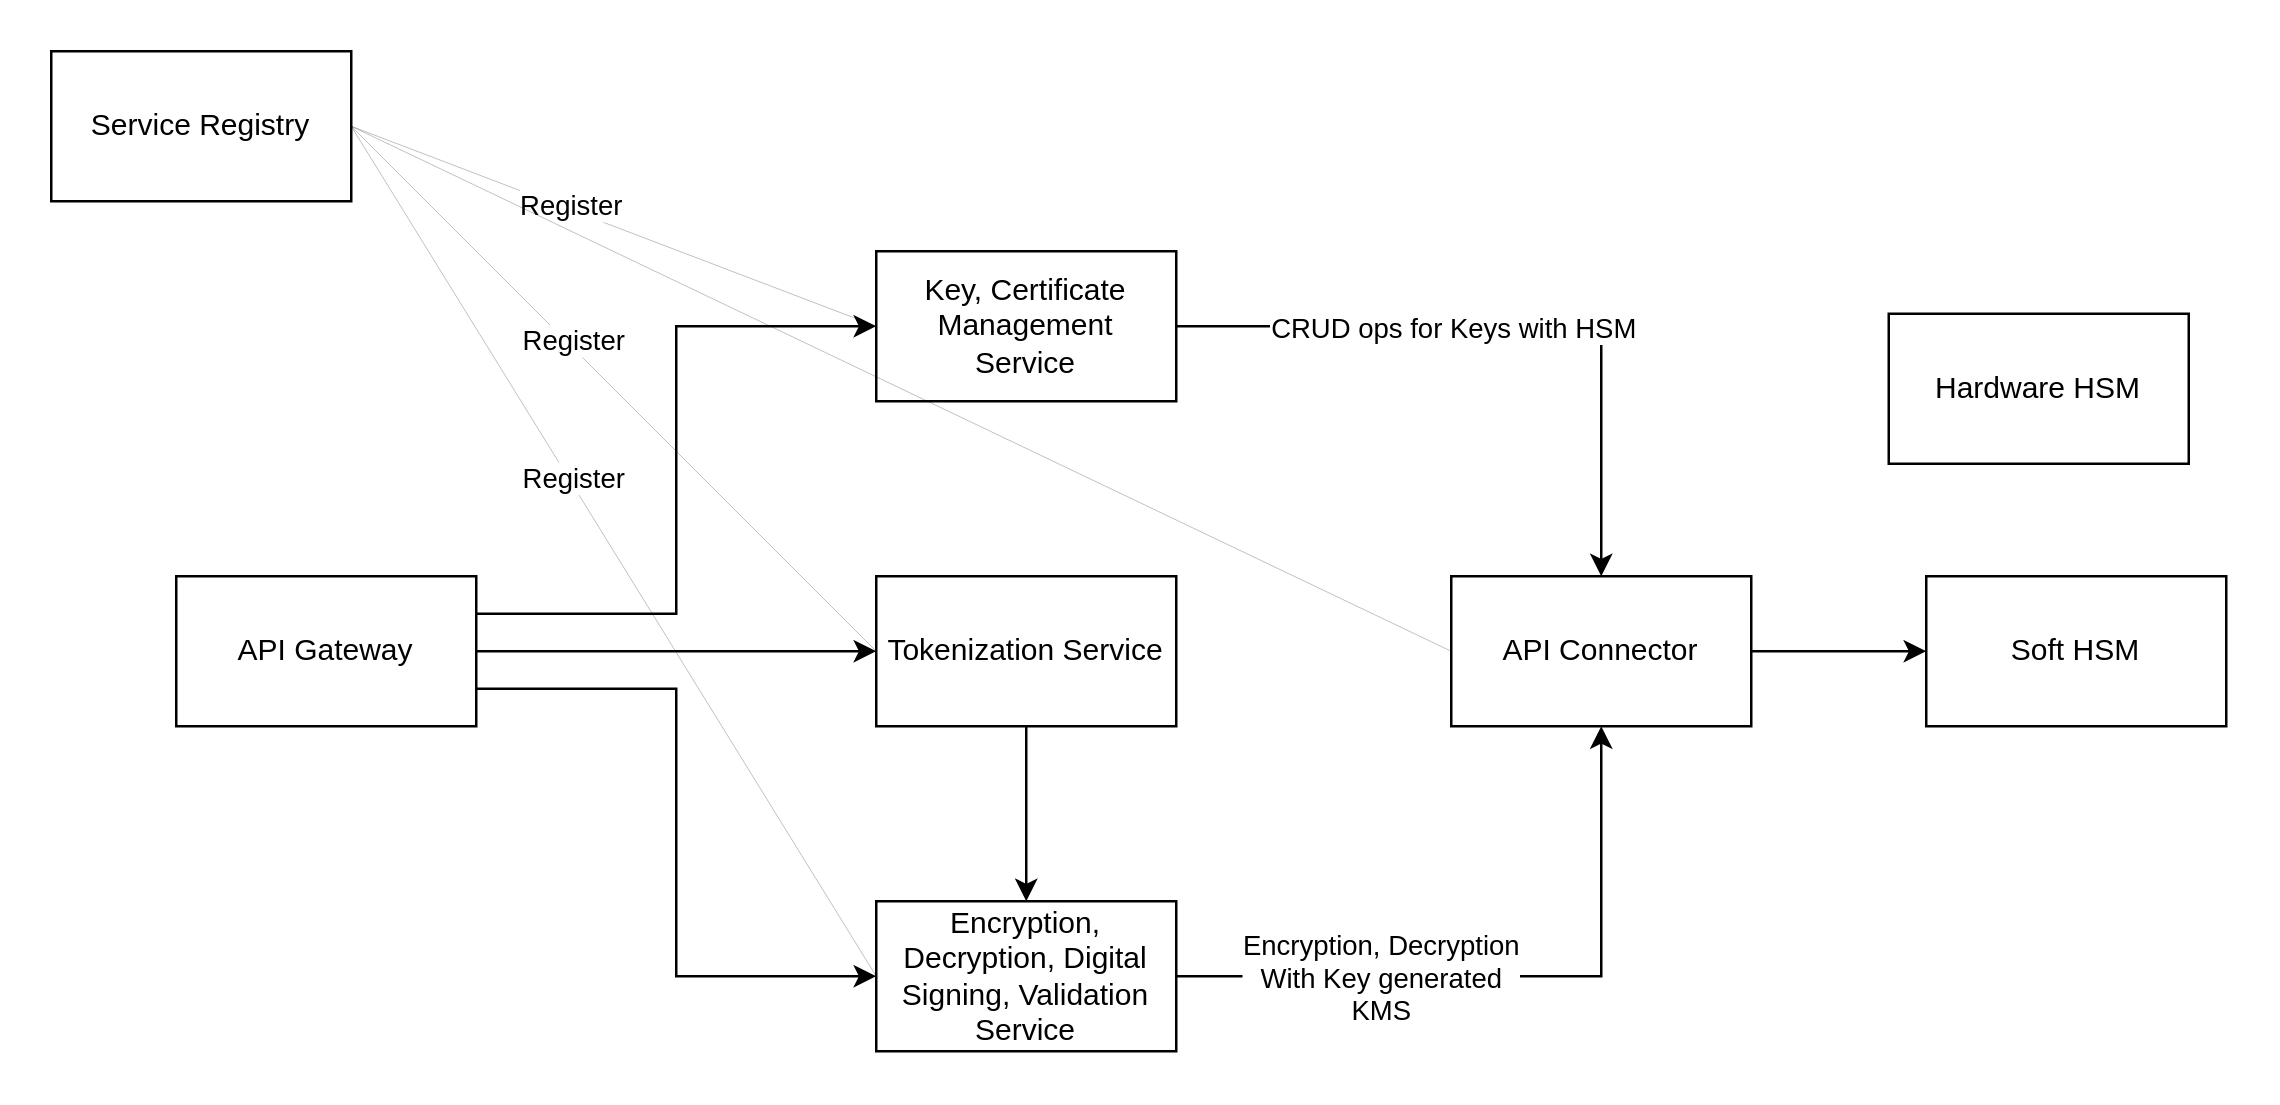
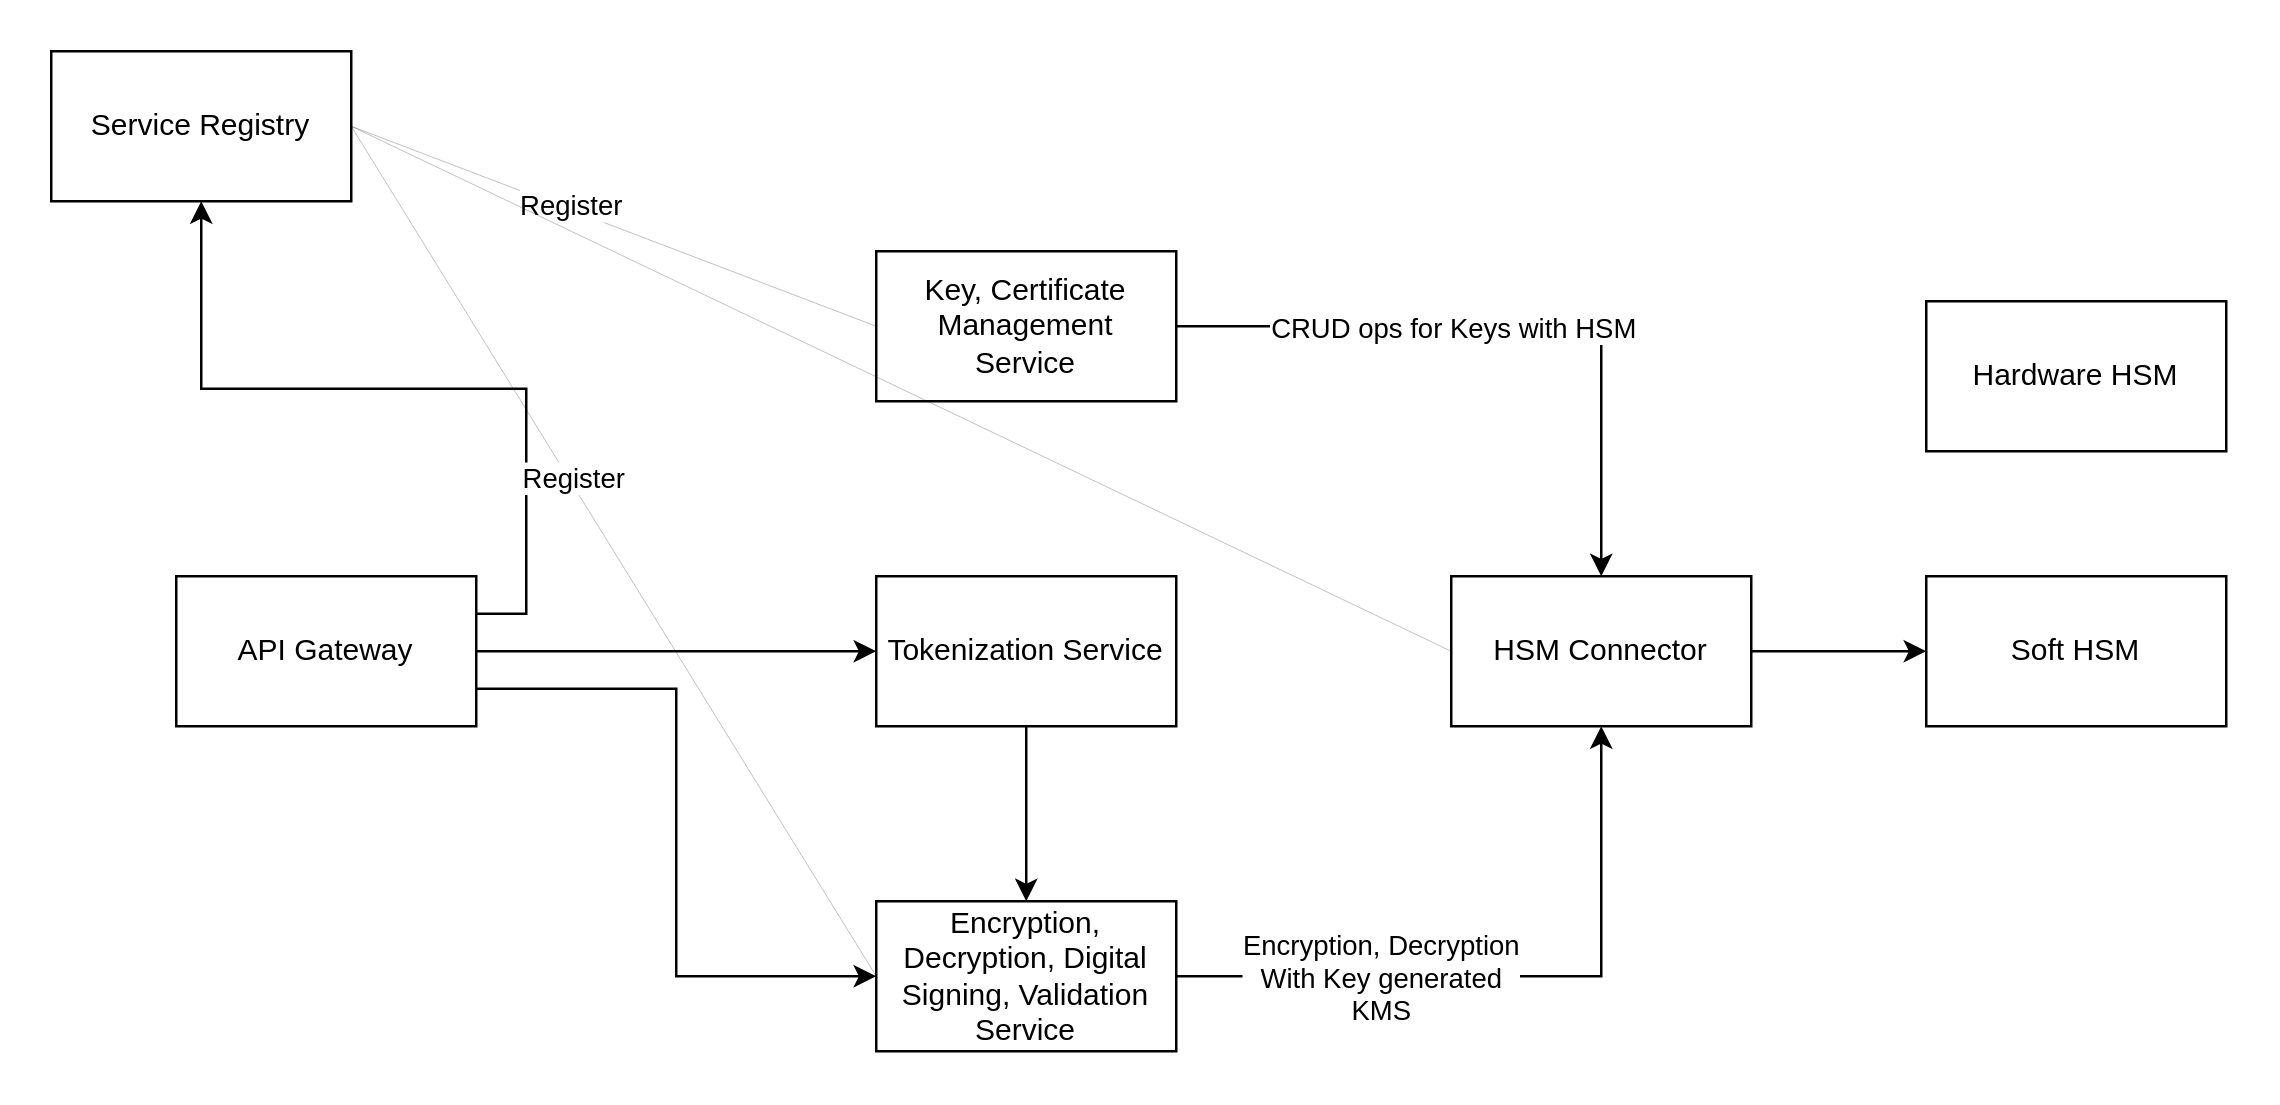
edge "Service Registry" -- "Tokenization Service": removed, label "Register"
edge "API Gateway" -> "Key, Certificate Management Service": now "API Gateway" -> "Service Registry"
node "Hardware HSM": moved (2039, 389) -> (2076, 376)
node "API Connector": label "API Connector" -> "HSM Connector"
